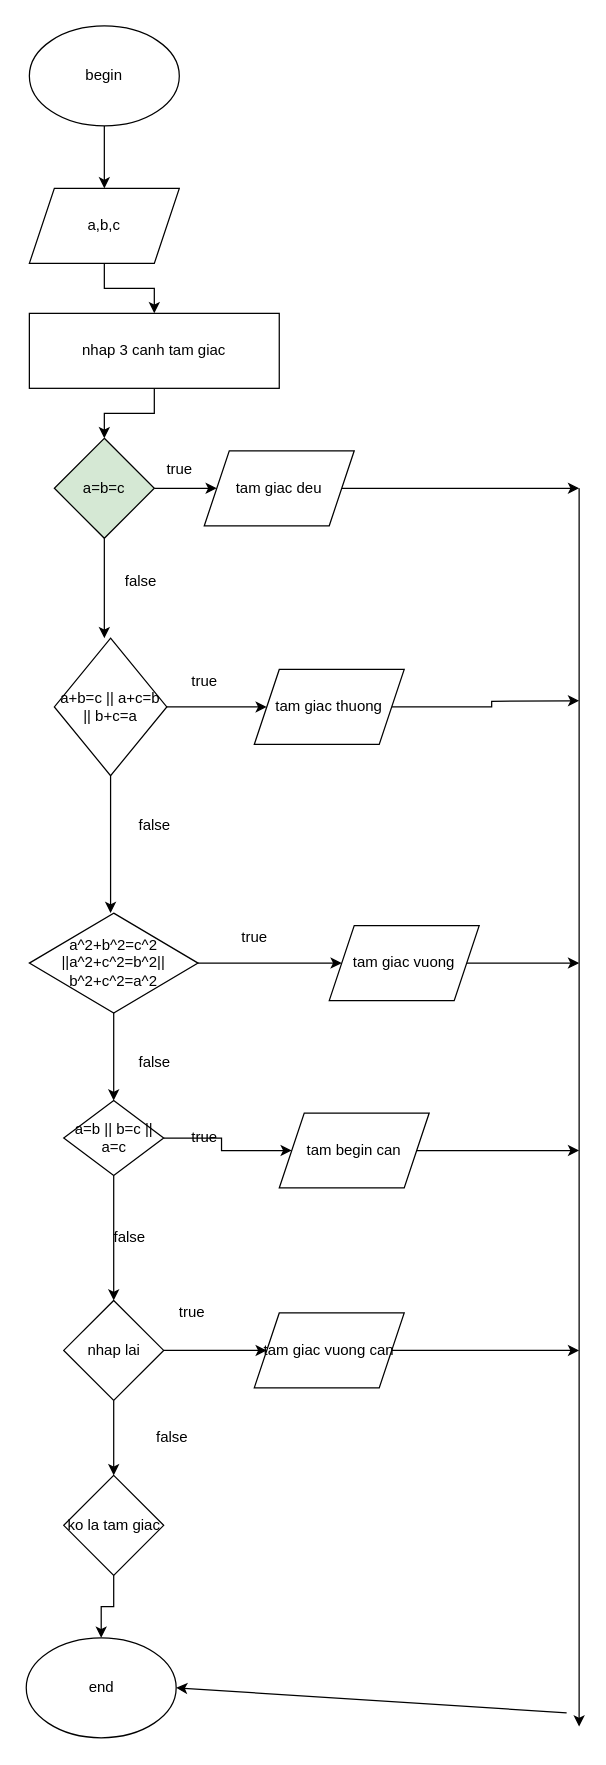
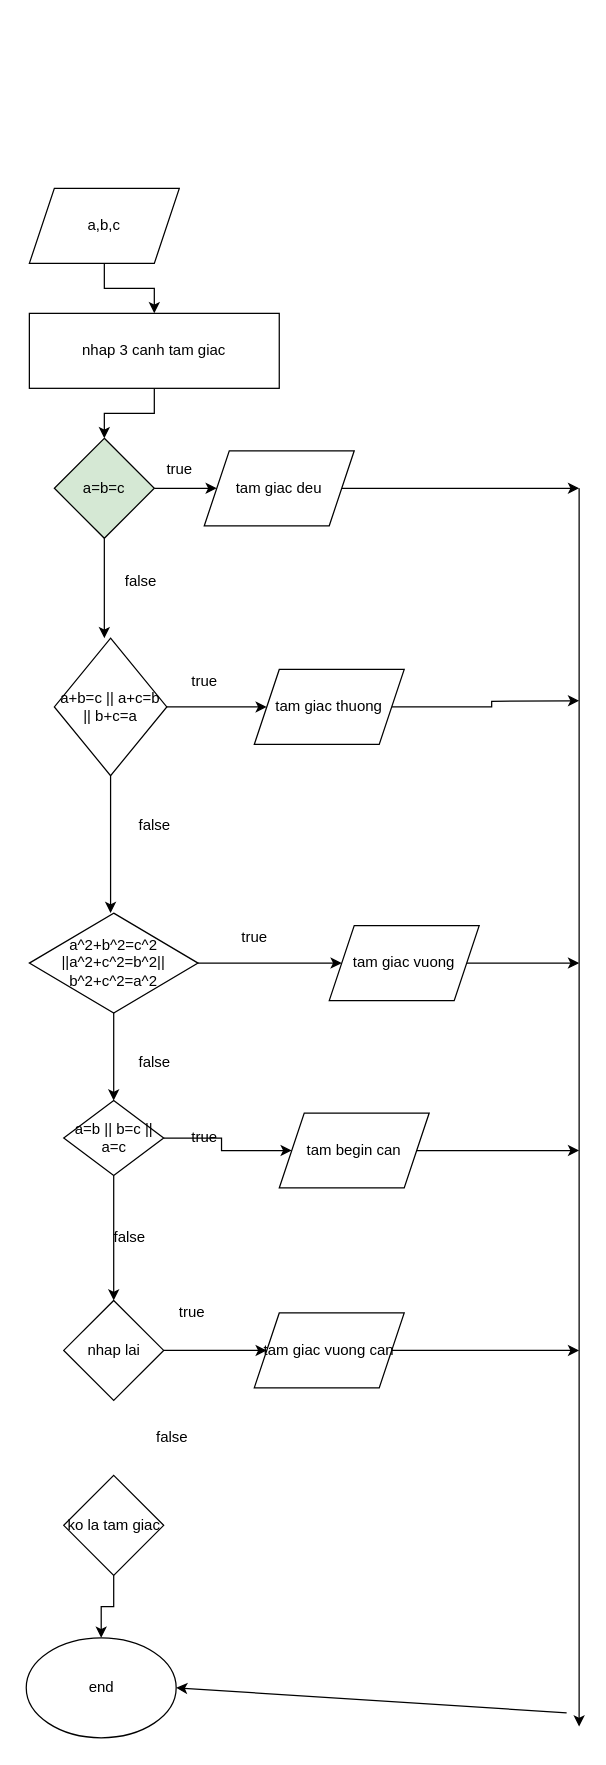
node "begin": removed
edge "begin" -> "a,b,c": removed
edge "nhap lai" -> "ko la tam giac": removed
